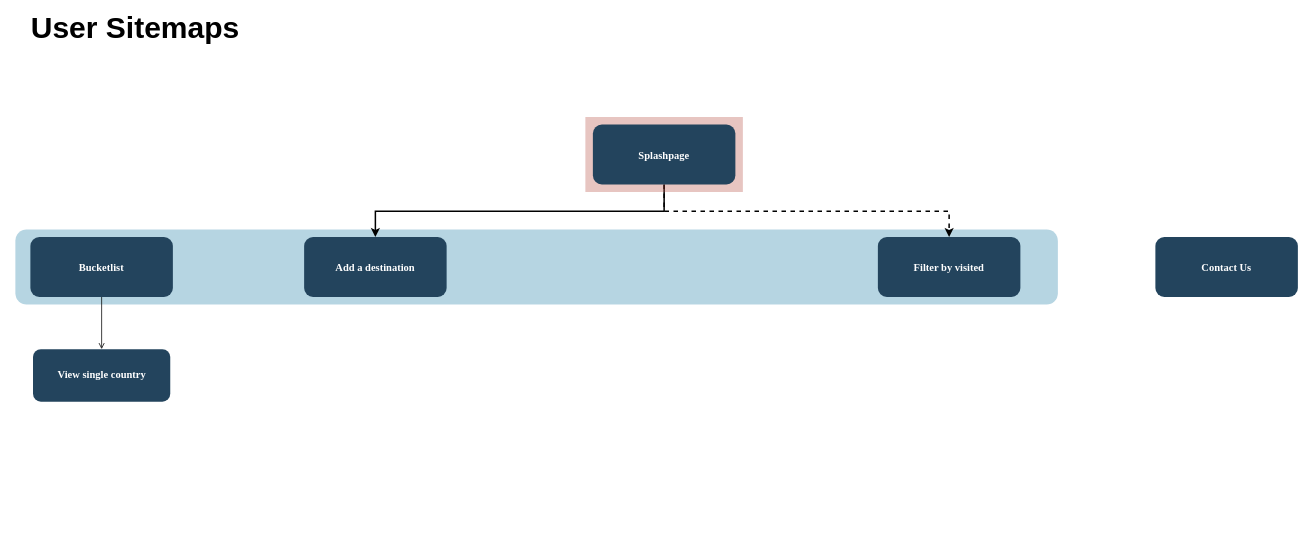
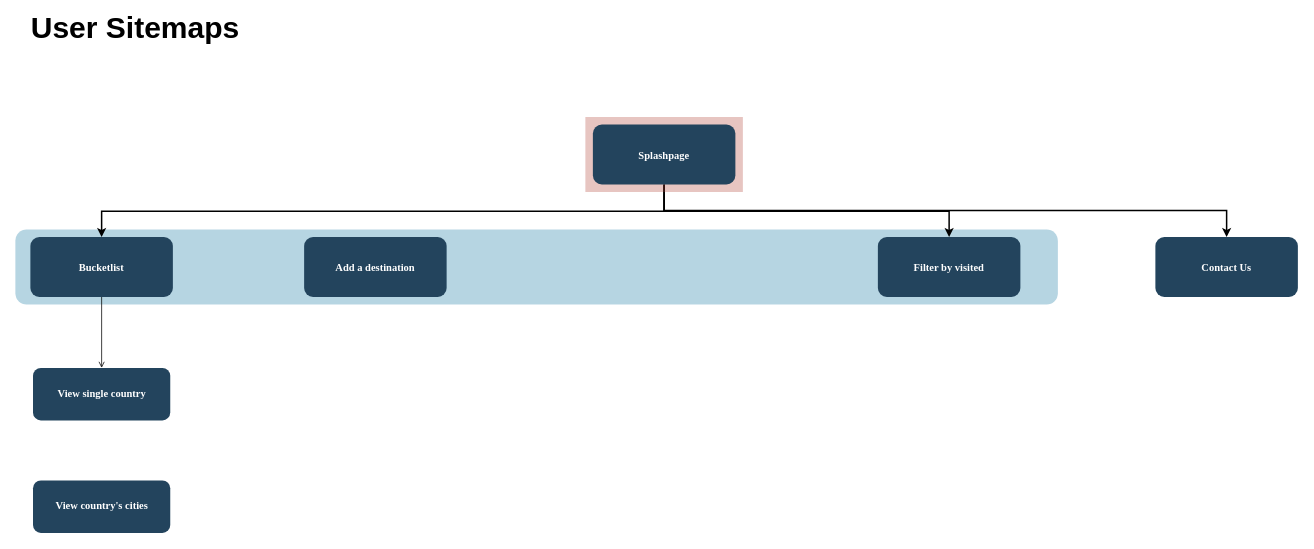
edge "Splashpage" -> "Contact Us": added
edge "Splashpage" -> "Bucketlist": added
edge "Splashpage" -> "Add a destination": removed
edge "Splashpage" -> "Filter by visited": style dashed -> solid
node "View single country": moved (102, 375) -> (102, 394)
node "View country's cities": added
